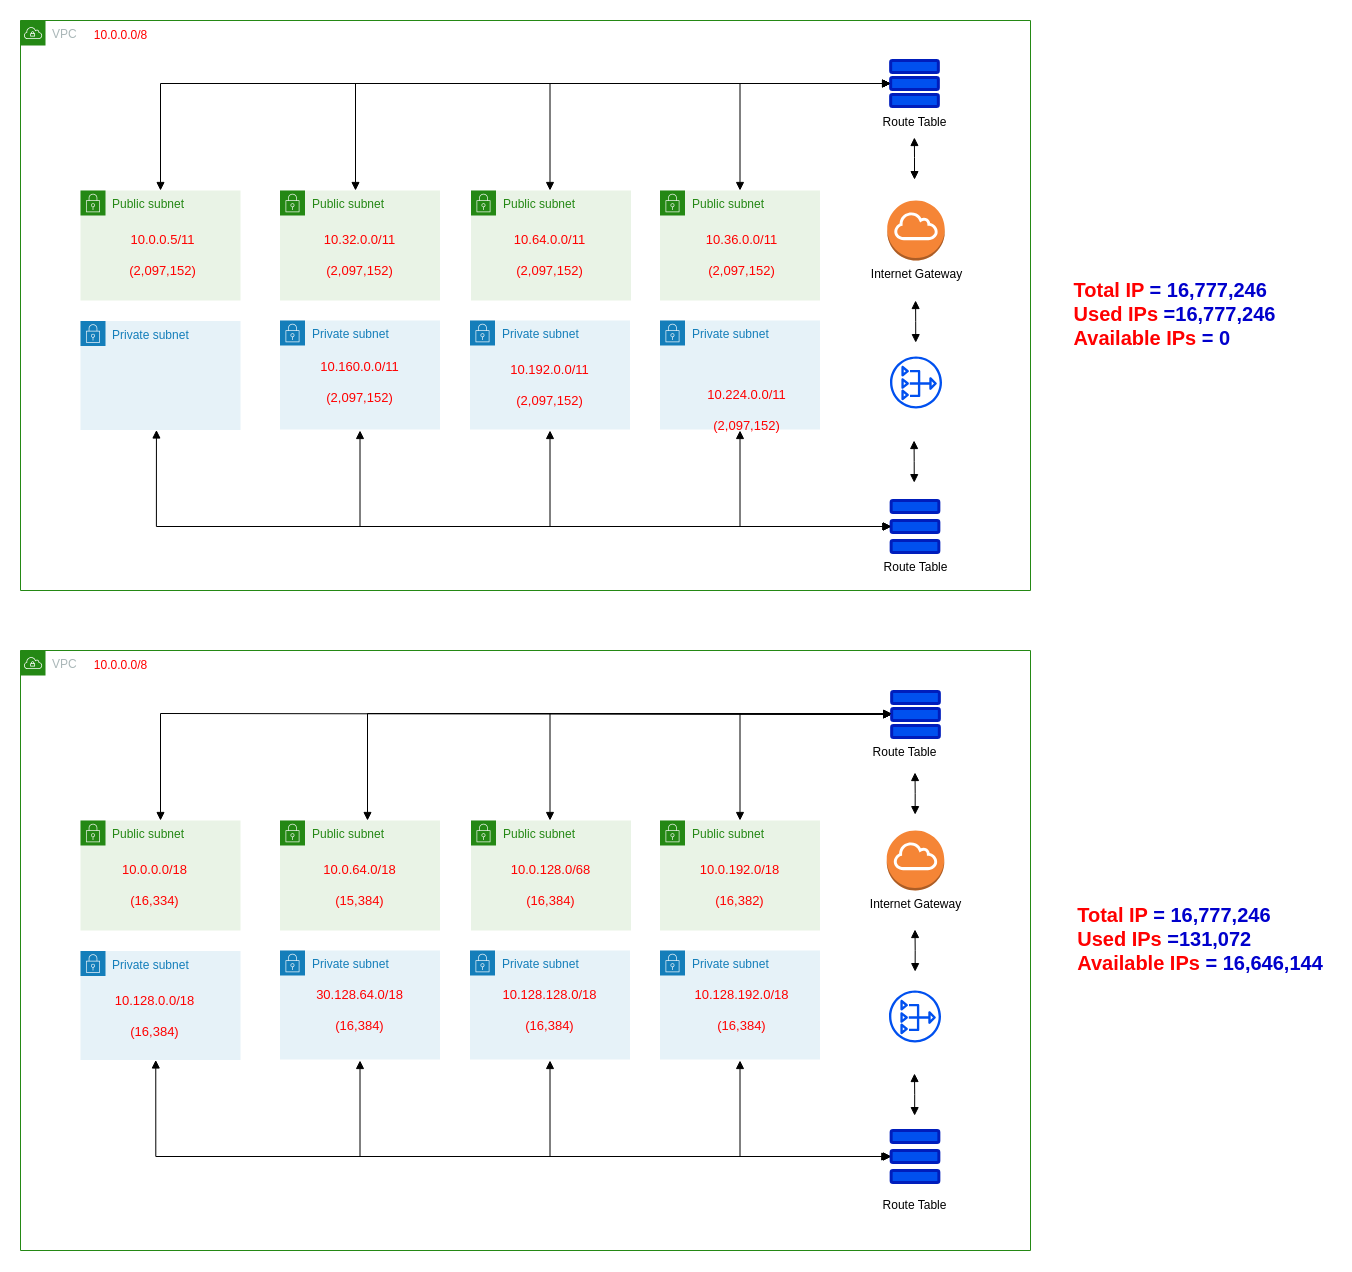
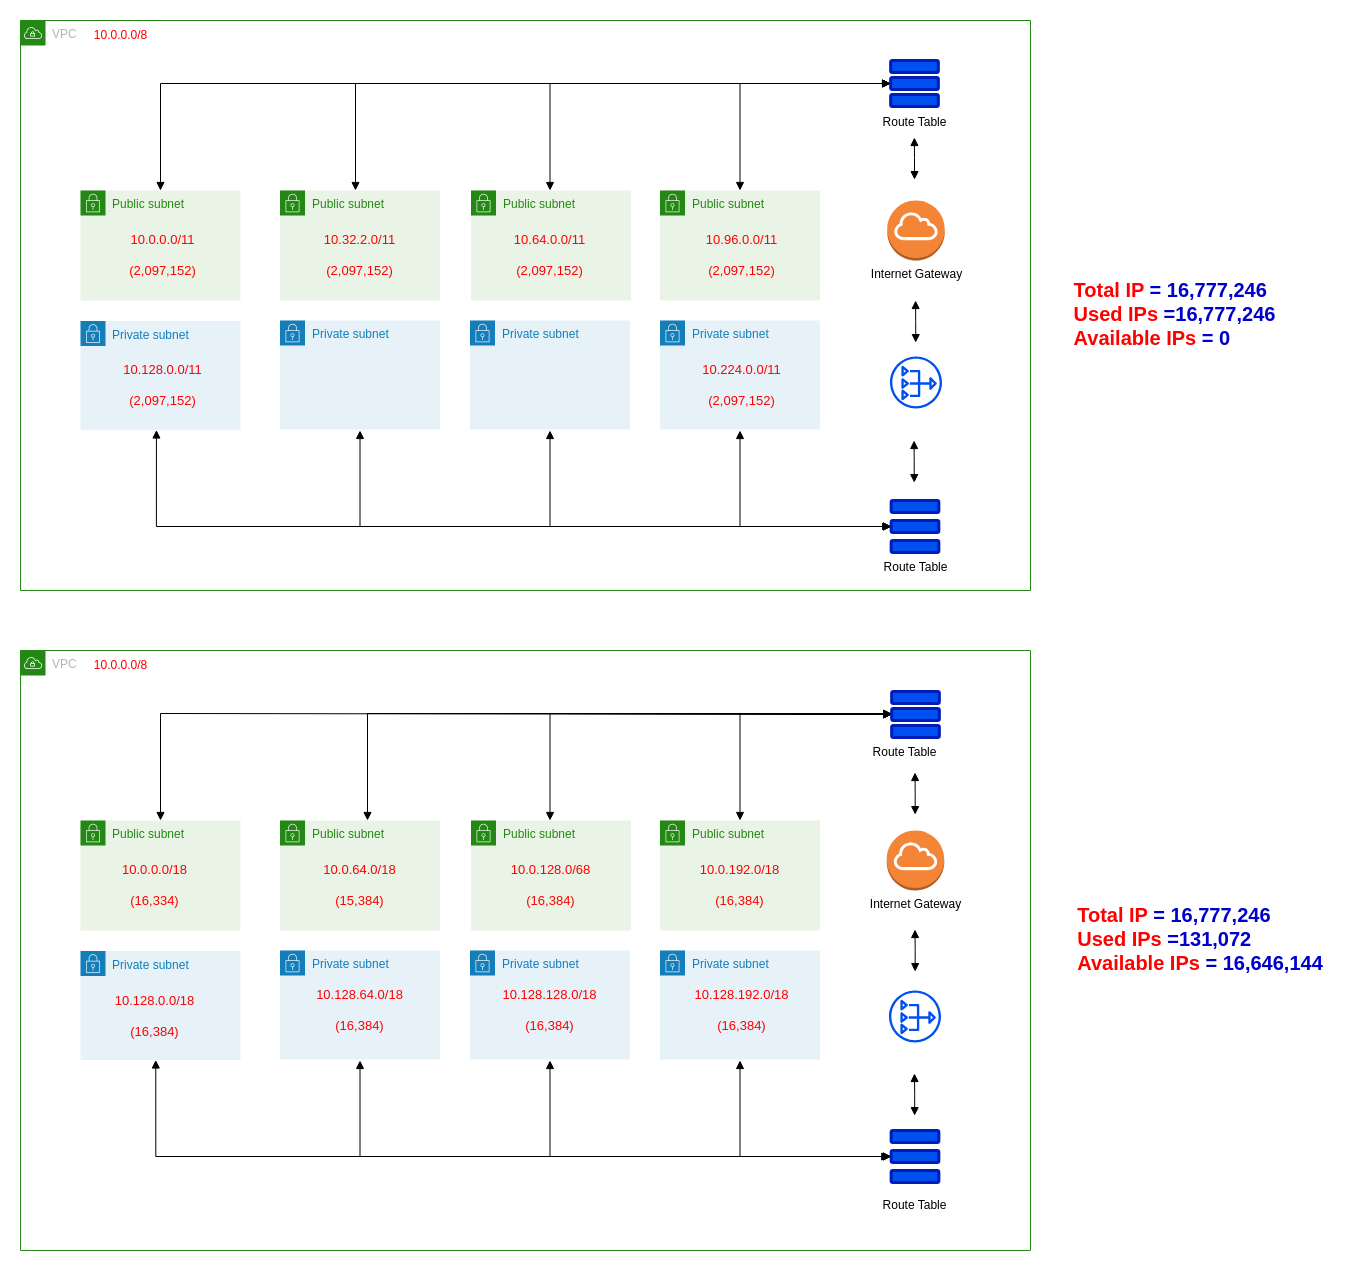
node "10.0.0.5/11 (2,097,152)": label "10.0.0.5/11 (2,097,152)" -> "10.0.0.0/11 (2,097,152)"
node "10.32.0.0/11 (2,097,152)": label "10.32.0.0/11 (2,097,152)" -> "10.32.2.0/11 (2,097,152)"
node "10.36.0.0/11 (2,097,152)": label "10.36.0.0/11 (2,097,152)" -> "10.96.0.0/11 (2,097,152)"
node "10.160.0.0/11 (2,097,152)": removed
node "10.128.0.0/11 (2,097,152)": added
node "10.192.0.0/11 (2,097,152)": removed
node "10.224.0.0/11 (2,097,152)": moved (747, 411) -> (742, 386)
node "10.0.192.0/18 (16,382)": label "10.0.192.0/18 (16,382)" -> "10.0.192.0/18 (16,384)"
node "30.128.64.0/18 (16,384)": label "30.128.64.0/18 (16,384)" -> "10.128.64.0/18 (16,384)"
